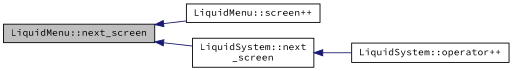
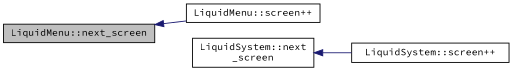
edge "LiquidSystem::next _screen" -> "LiquidMenu::next_screen": removed
node "LiquidSystem::operator++": label "LiquidSystem::operator++" -> "LiquidSystem::screen++"
